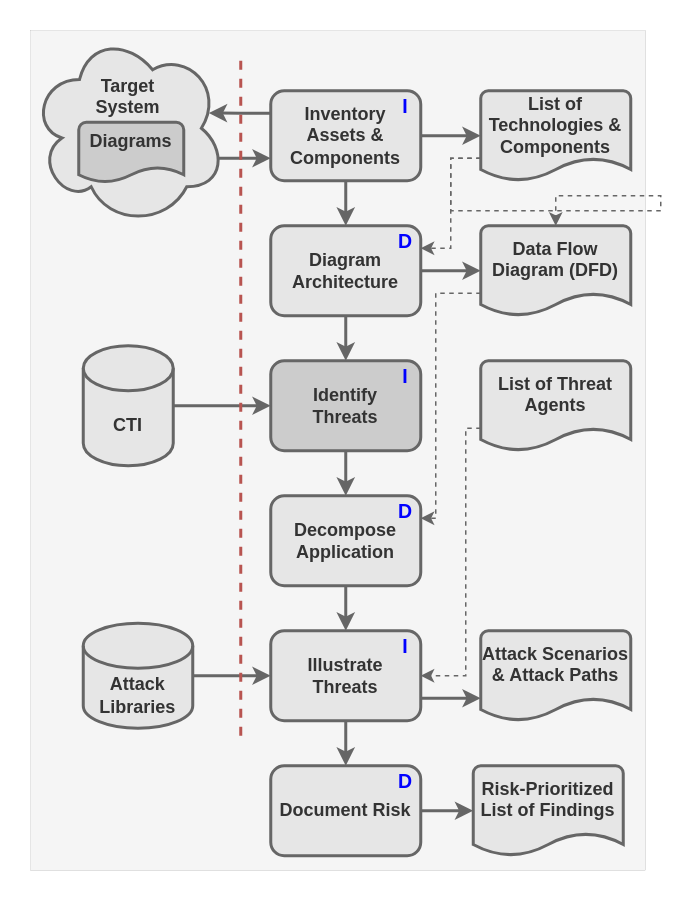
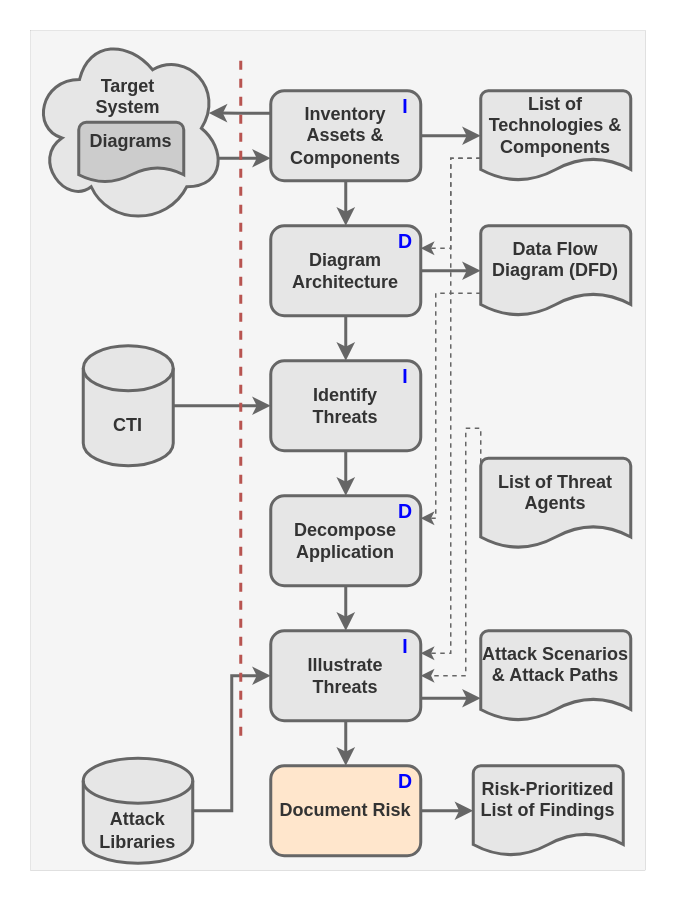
edge "List of Technologies & Components" -> "Data Flow Diagram (DFD)": now "List of Technologies & Components" -> "Illustrate Threats"
node "Identify Threats": fillcolor #cccccc -> #e6e6e6
node "List of Threat Agents": moved (556, 406) -> (556, 503)
node "Attack Libraries": moved (138, 676) -> (138, 811)
node "Document Risk": fillcolor #e6e6e6 -> #ffe6cc
